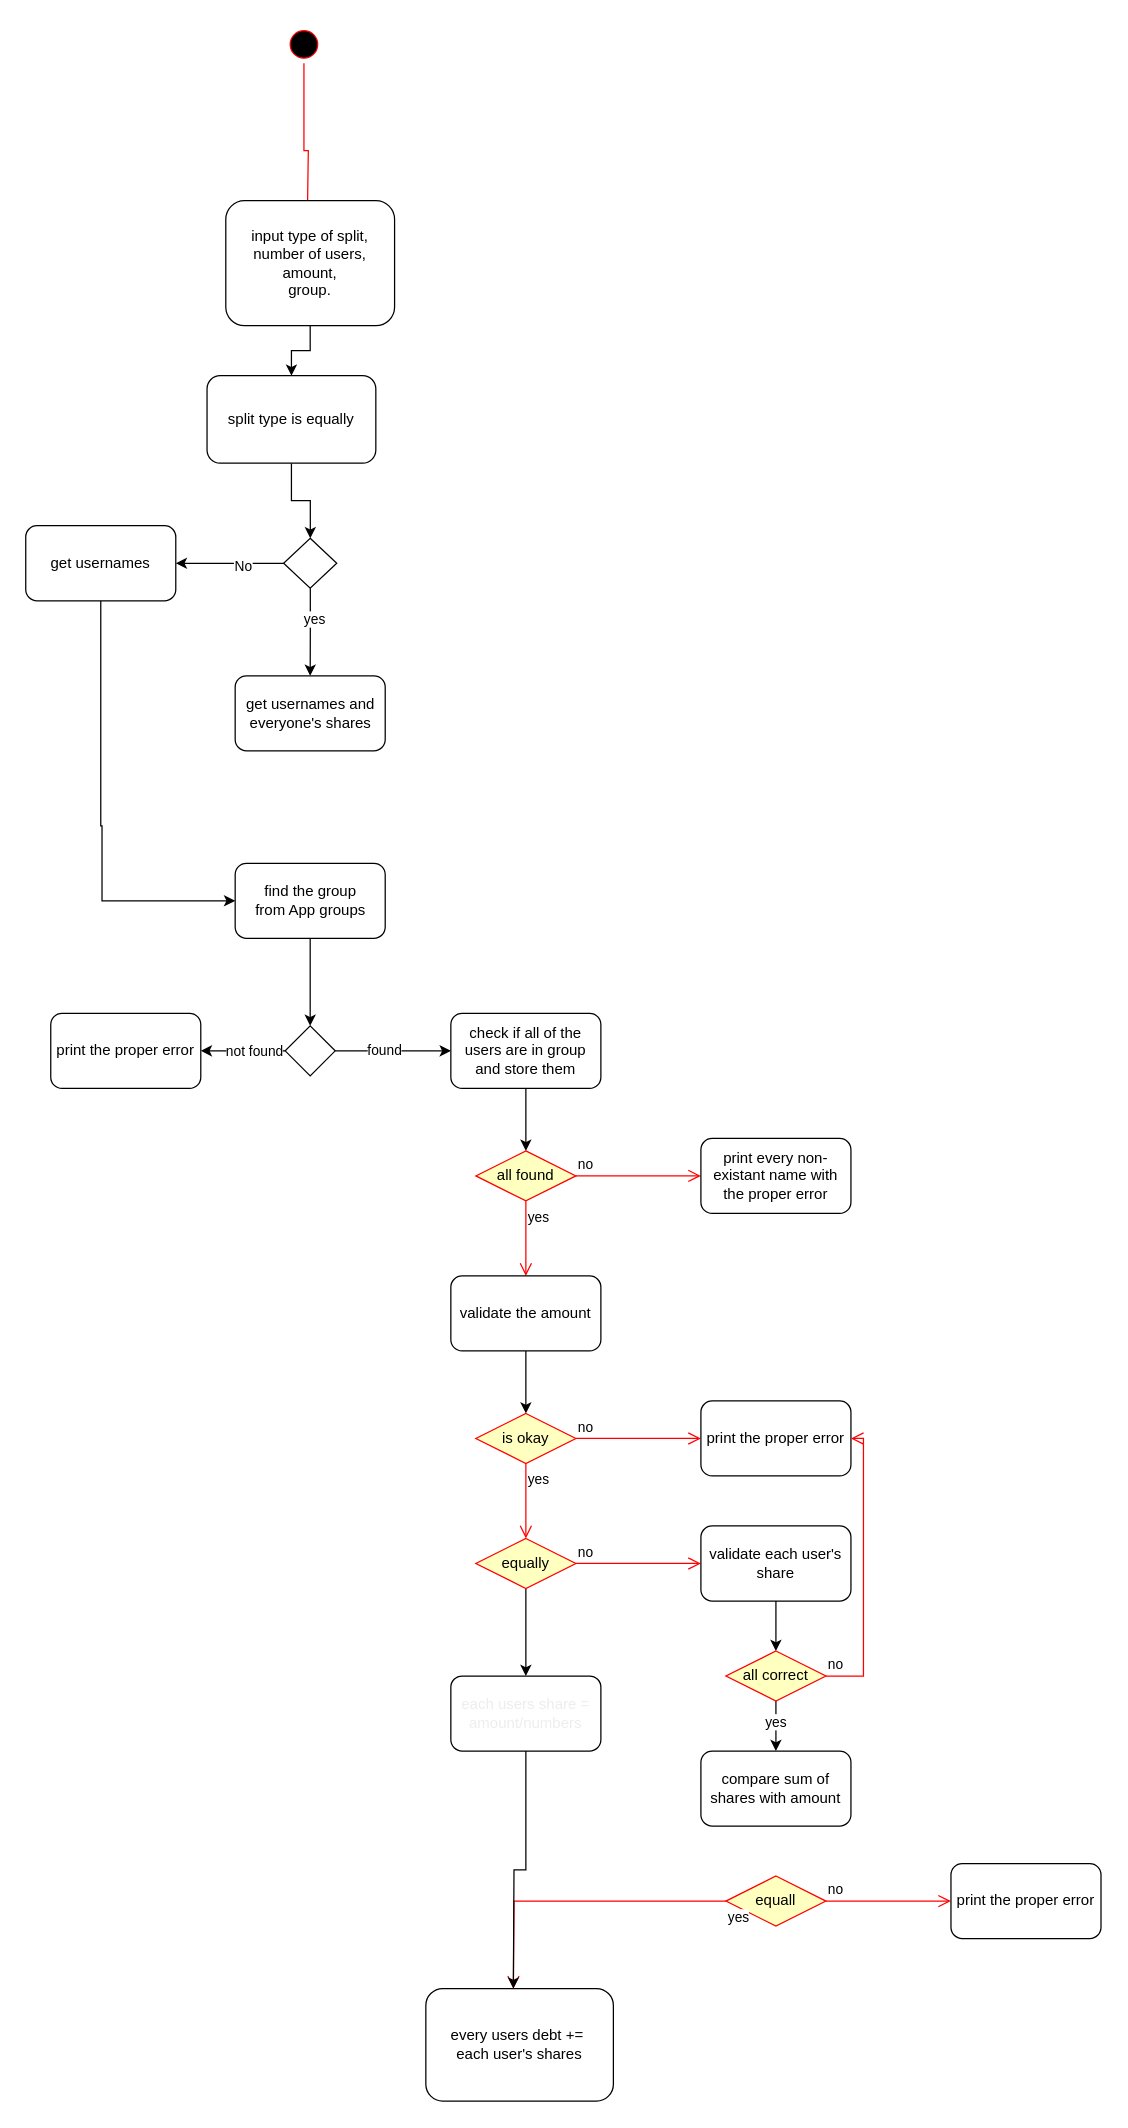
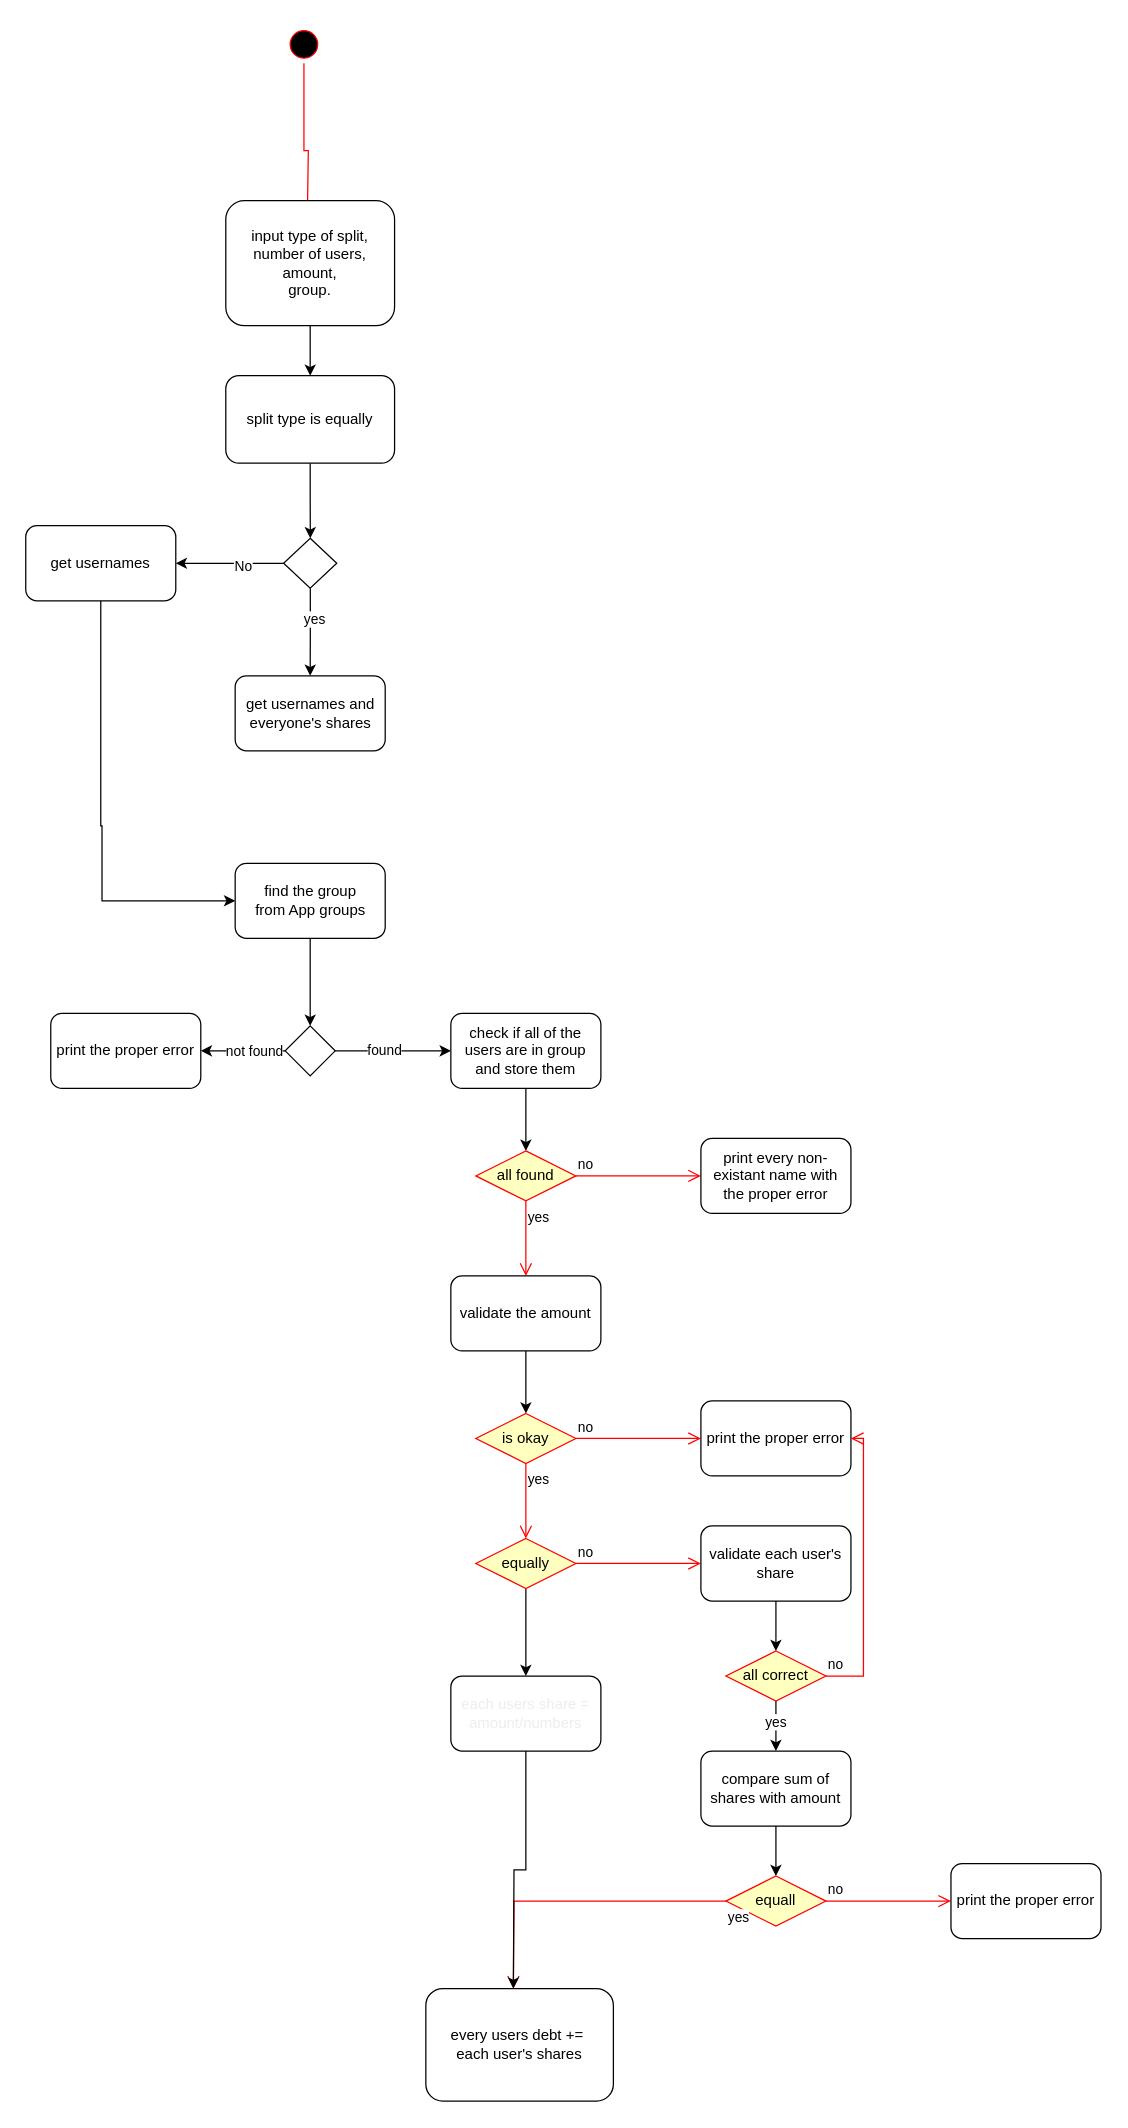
node "split type is equally": moved (291, 419) -> (310, 419)
edge "compare sum of shares with amount" -> "equall": added
